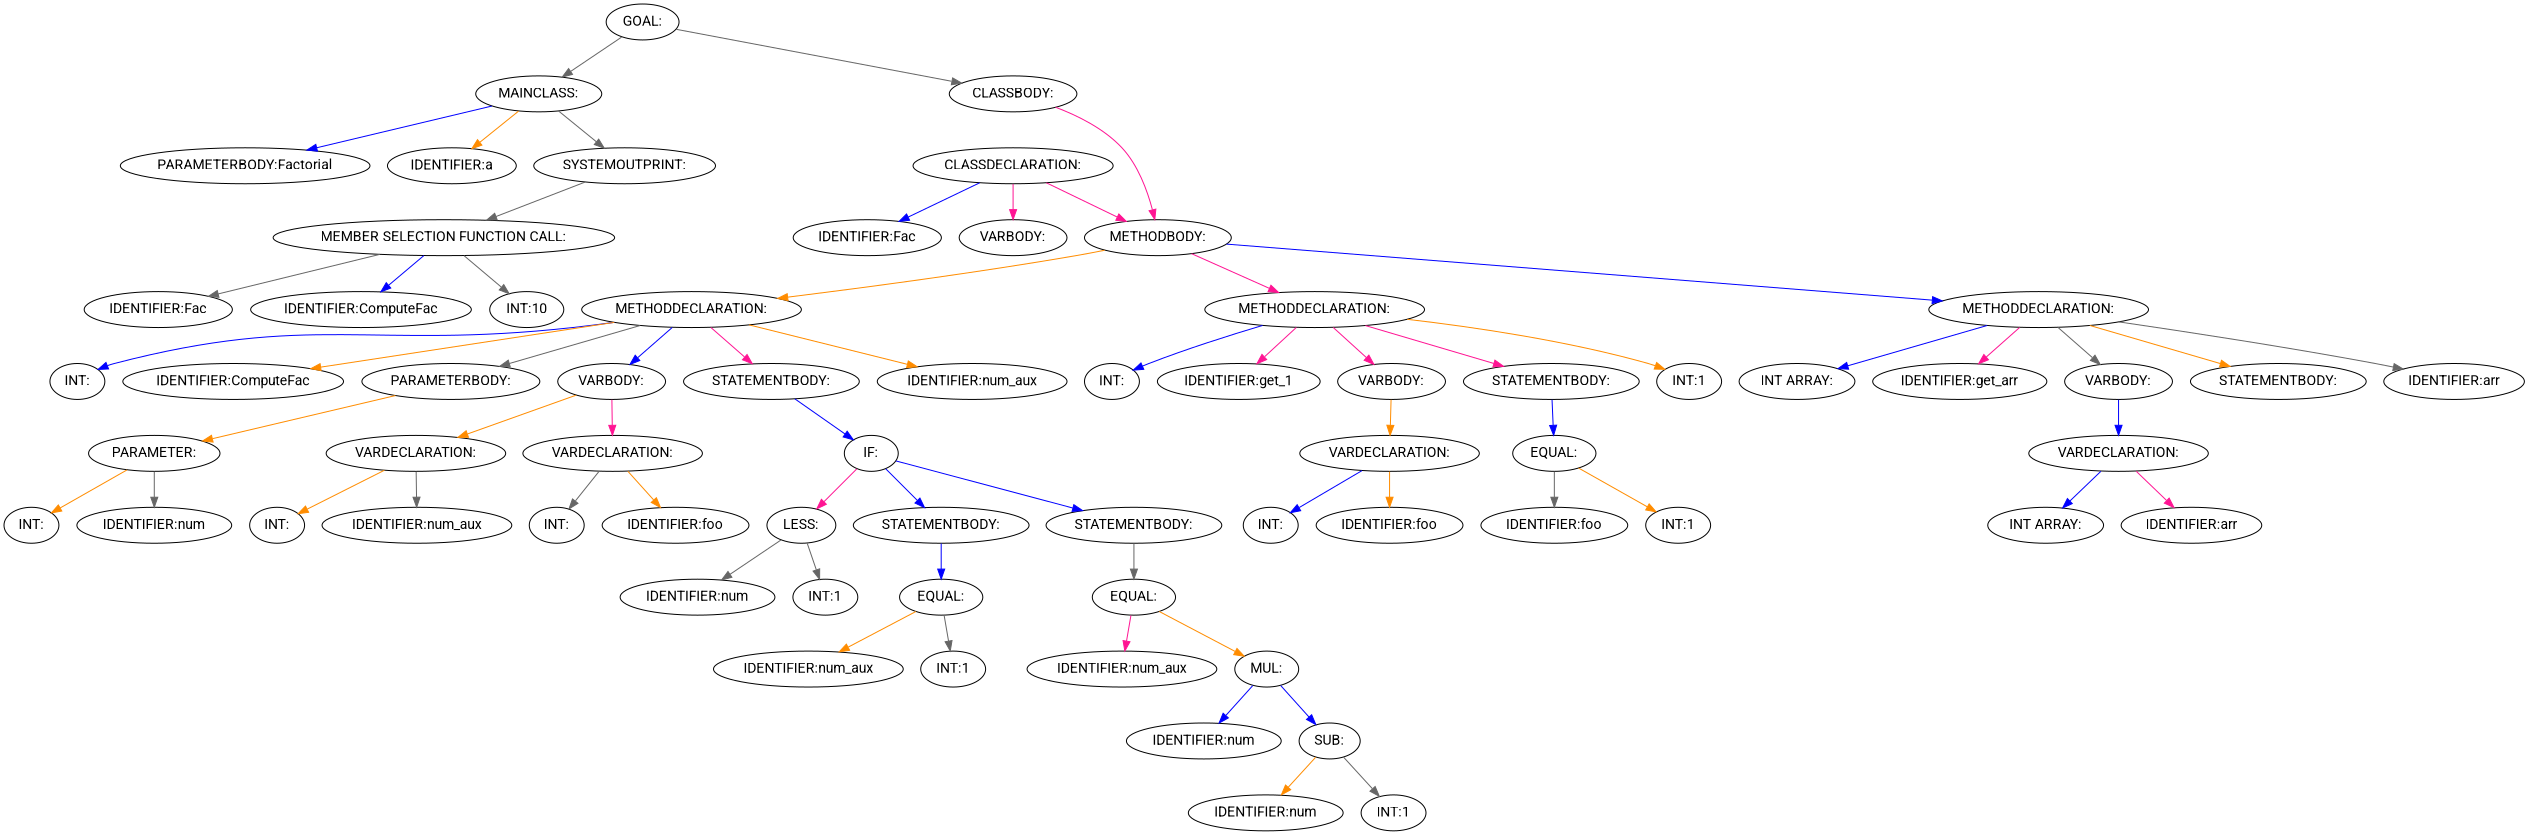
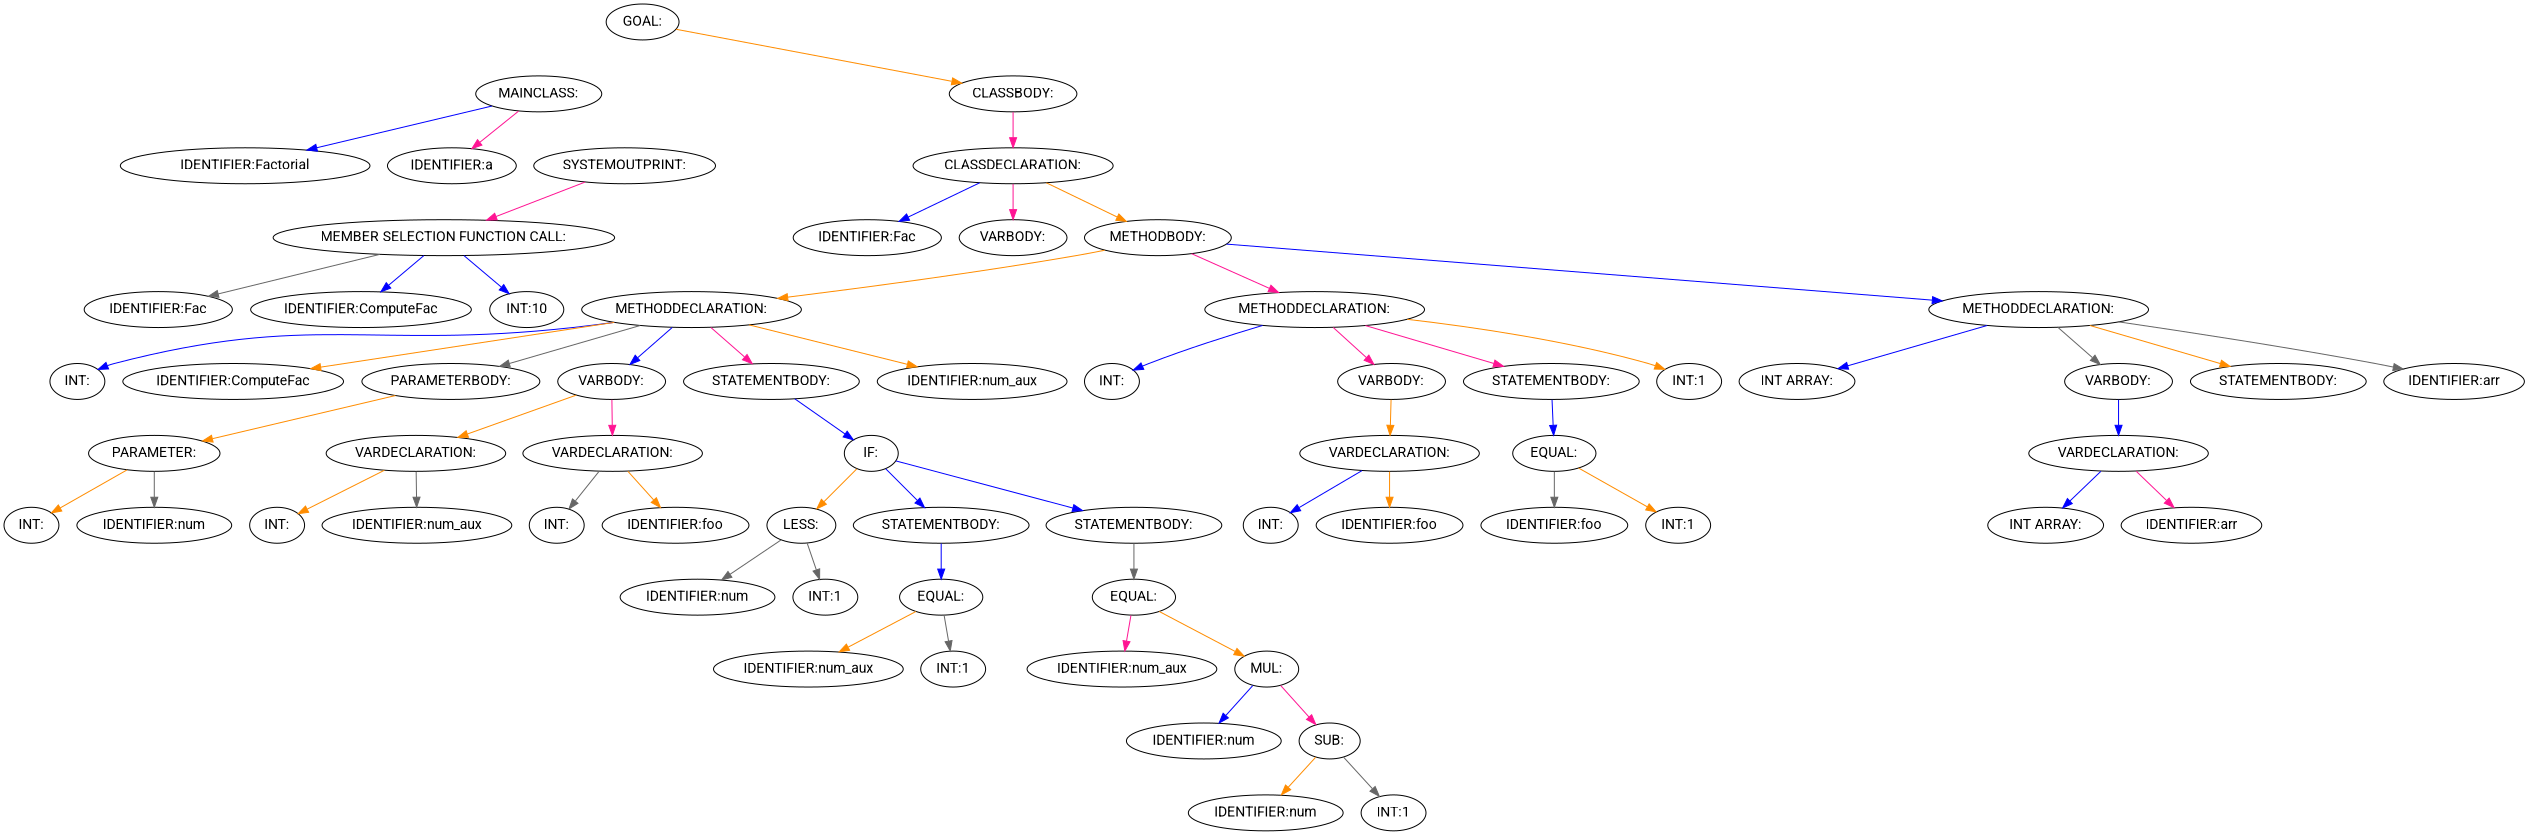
edge "GOAL:" -> "MAINCLASS:": removed
edge "GOAL:" -> "CLASSBODY:": color gray40 -> darkorange
edge "MAINCLASS:" -> "SYSTEMOUTPRINT:": removed
edge "MAINCLASS:" -> "IDENTIFIER:a": color darkorange -> deeppink
edge "CLASSBODY:" -> "METHODBODY:": now "CLASSBODY:" -> "CLASSDECLARATION:"
node "PARAMETERBODY:Factorial": label "PARAMETERBODY:Factorial" -> "IDENTIFIER:Factorial"
edge "SYSTEMOUTPRINT:" -> "MEMBER SELECTION FUNCTION CALL:": color gray40 -> deeppink
edge "CLASSDECLARATION:" -> "METHODBODY:": color deeppink -> darkorange
edge "MEMBER SELECTION FUNCTION CALL:" -> "INT:10": color gray40 -> blue
node "IDENTIFIER:get_1": removed
node "IDENTIFIER:get_arr": removed
edge "IF:" -> "LESS:": color deeppink -> darkorange
edge "MUL:" -> "SUB:": color blue -> deeppink
